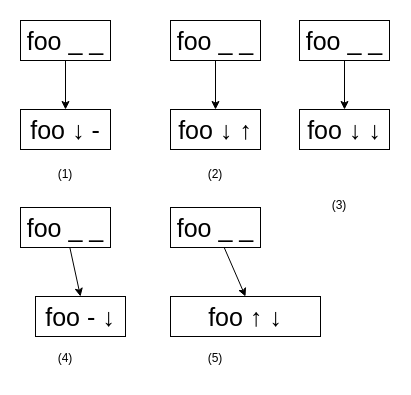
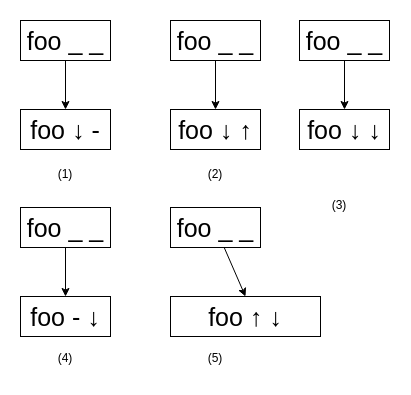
node "foo - ↓": moved (81, 317) -> (66, 317)
